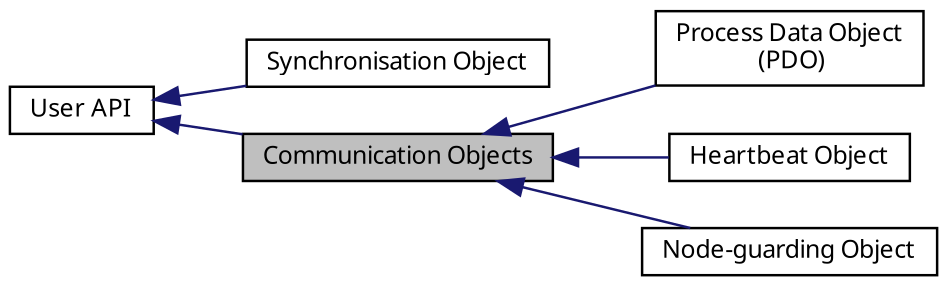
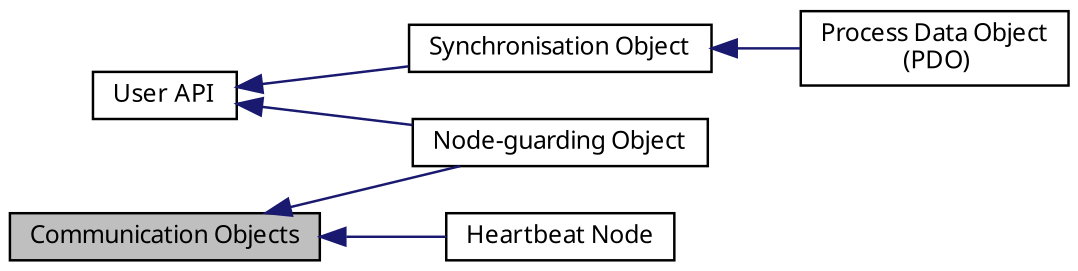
edge "Process Data Object (PDO)" -> "Communication Objects": now "Process Data Object (PDO)" -> "Synchronisation Object"
edge "Communication Objects" -> "User API": now "Node-guarding Object" -> "User API"
node "Heartbeat Object": label "Heartbeat Object" -> "Heartbeat Node"
